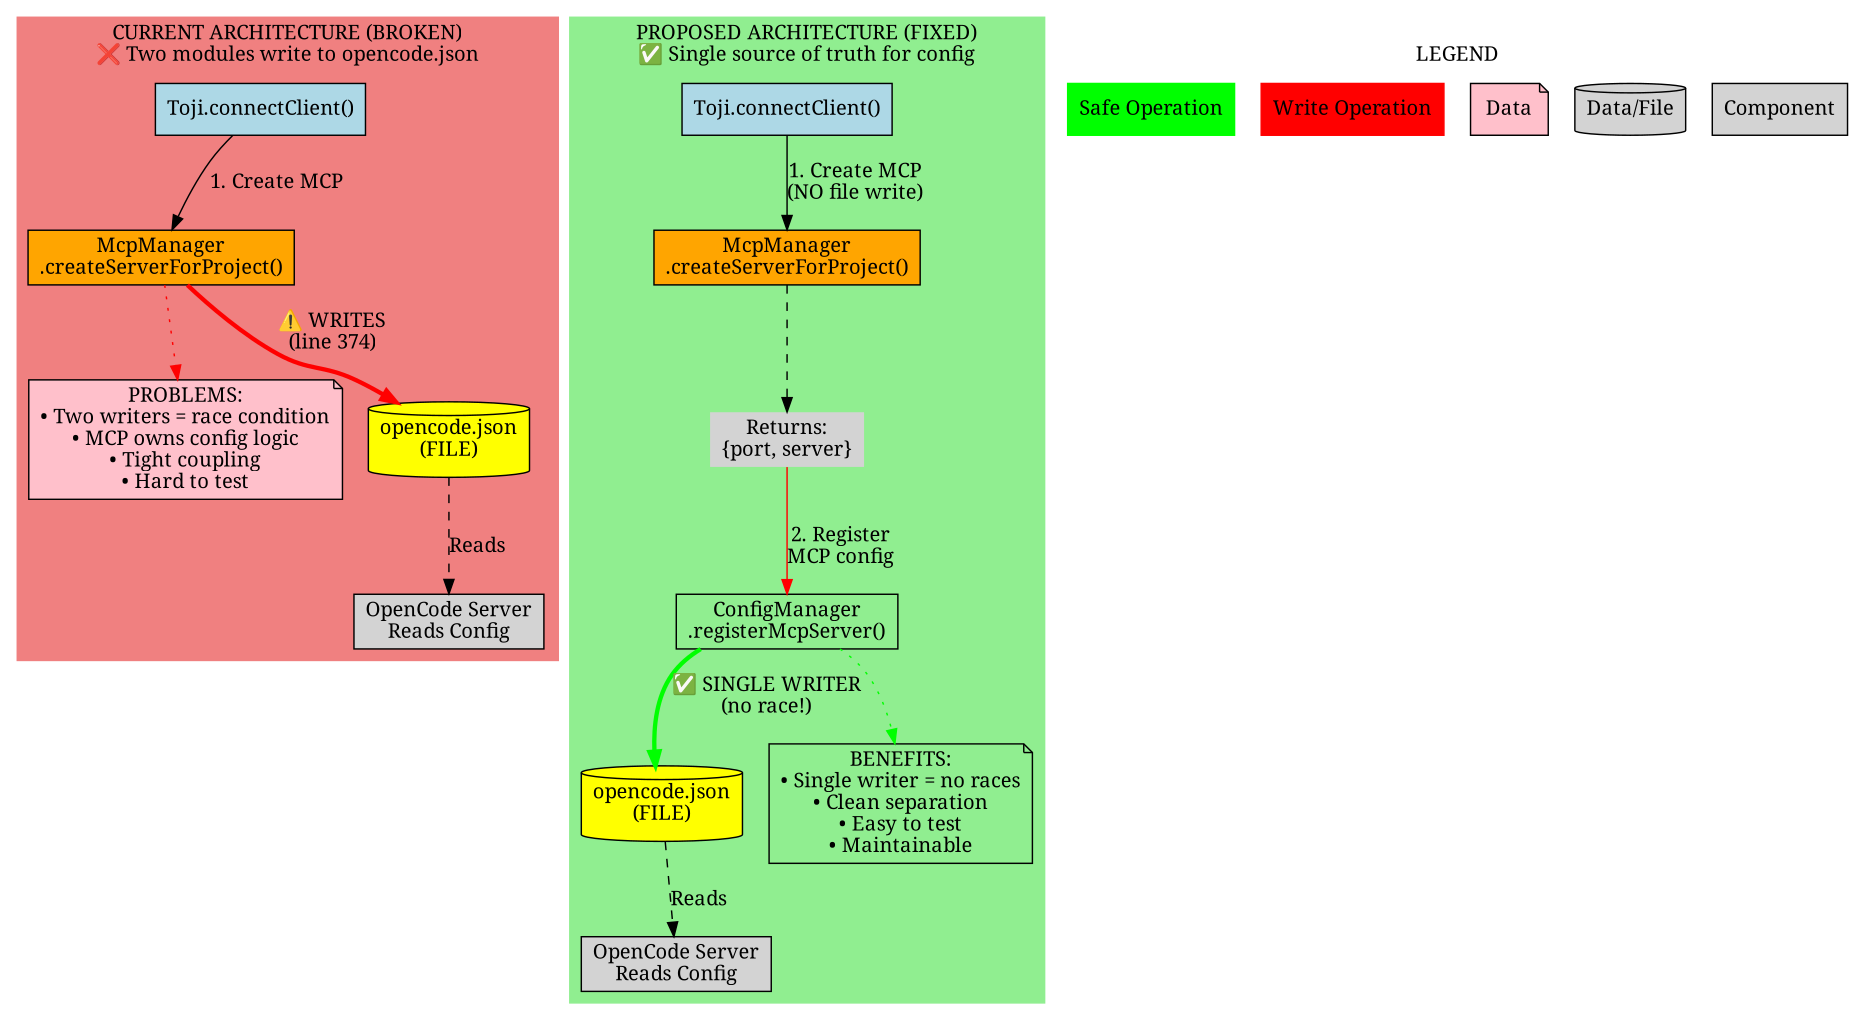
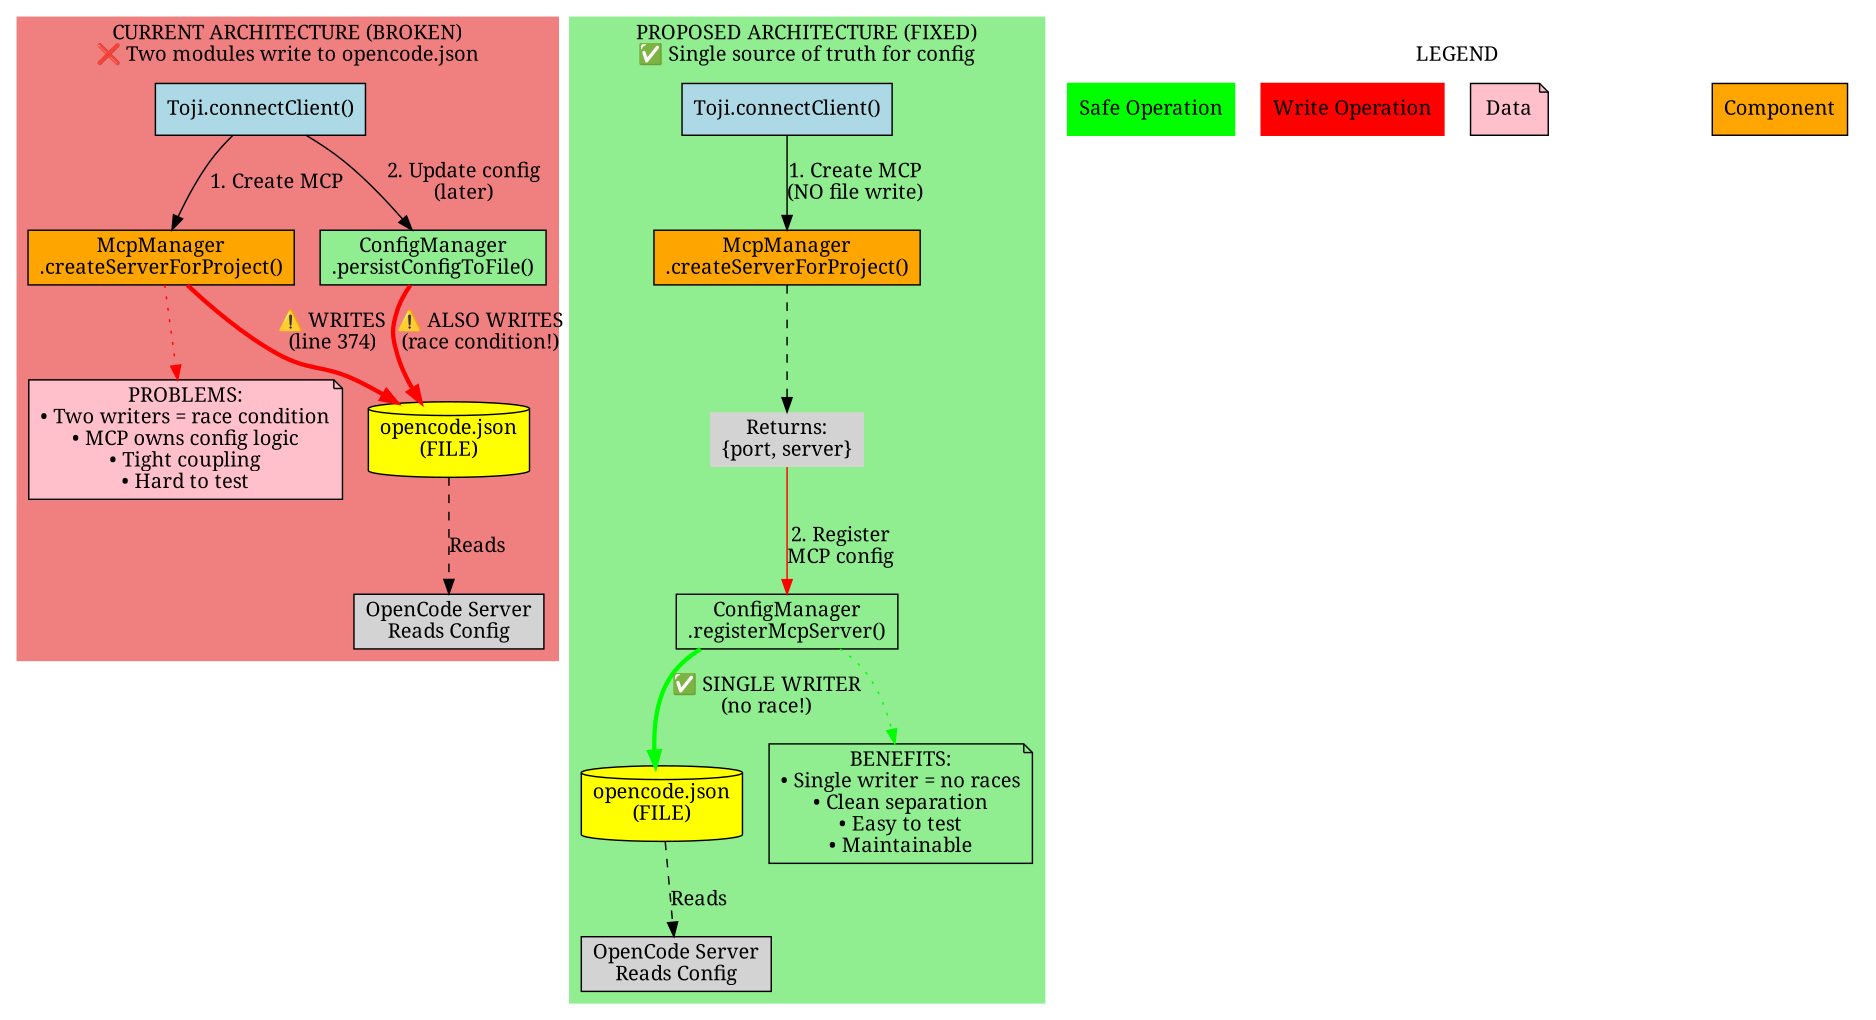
node "Data/File": removed
node "Component": fillcolor lightgrey -> orange
node "ConfigManager .persistConfigToFile()": added
